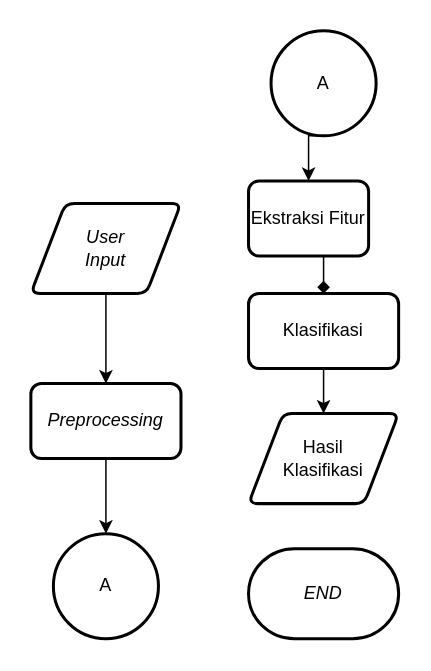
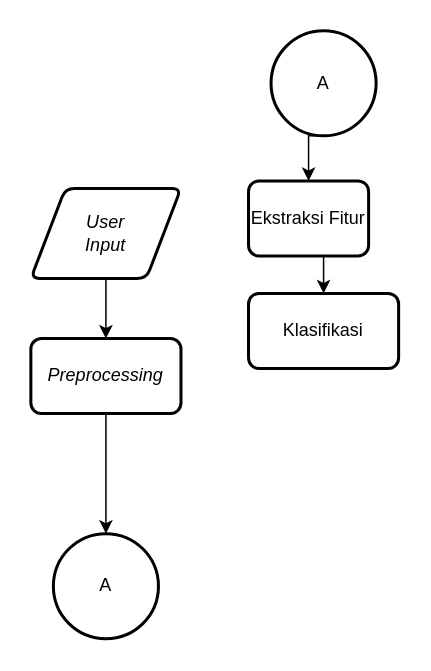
node "User Input": moved (106, 248) -> (106, 233)
edge "Ekstraksi Fitur" -> "Klasifikasi": arrowhead diamond -> classic
edge "Klasifikasi" -> "Hasil Klasifikasi": removed
node "Preprocessing": moved (106, 421) -> (106, 376)
node "Hasil Klasifikasi": removed
node "END": removed
